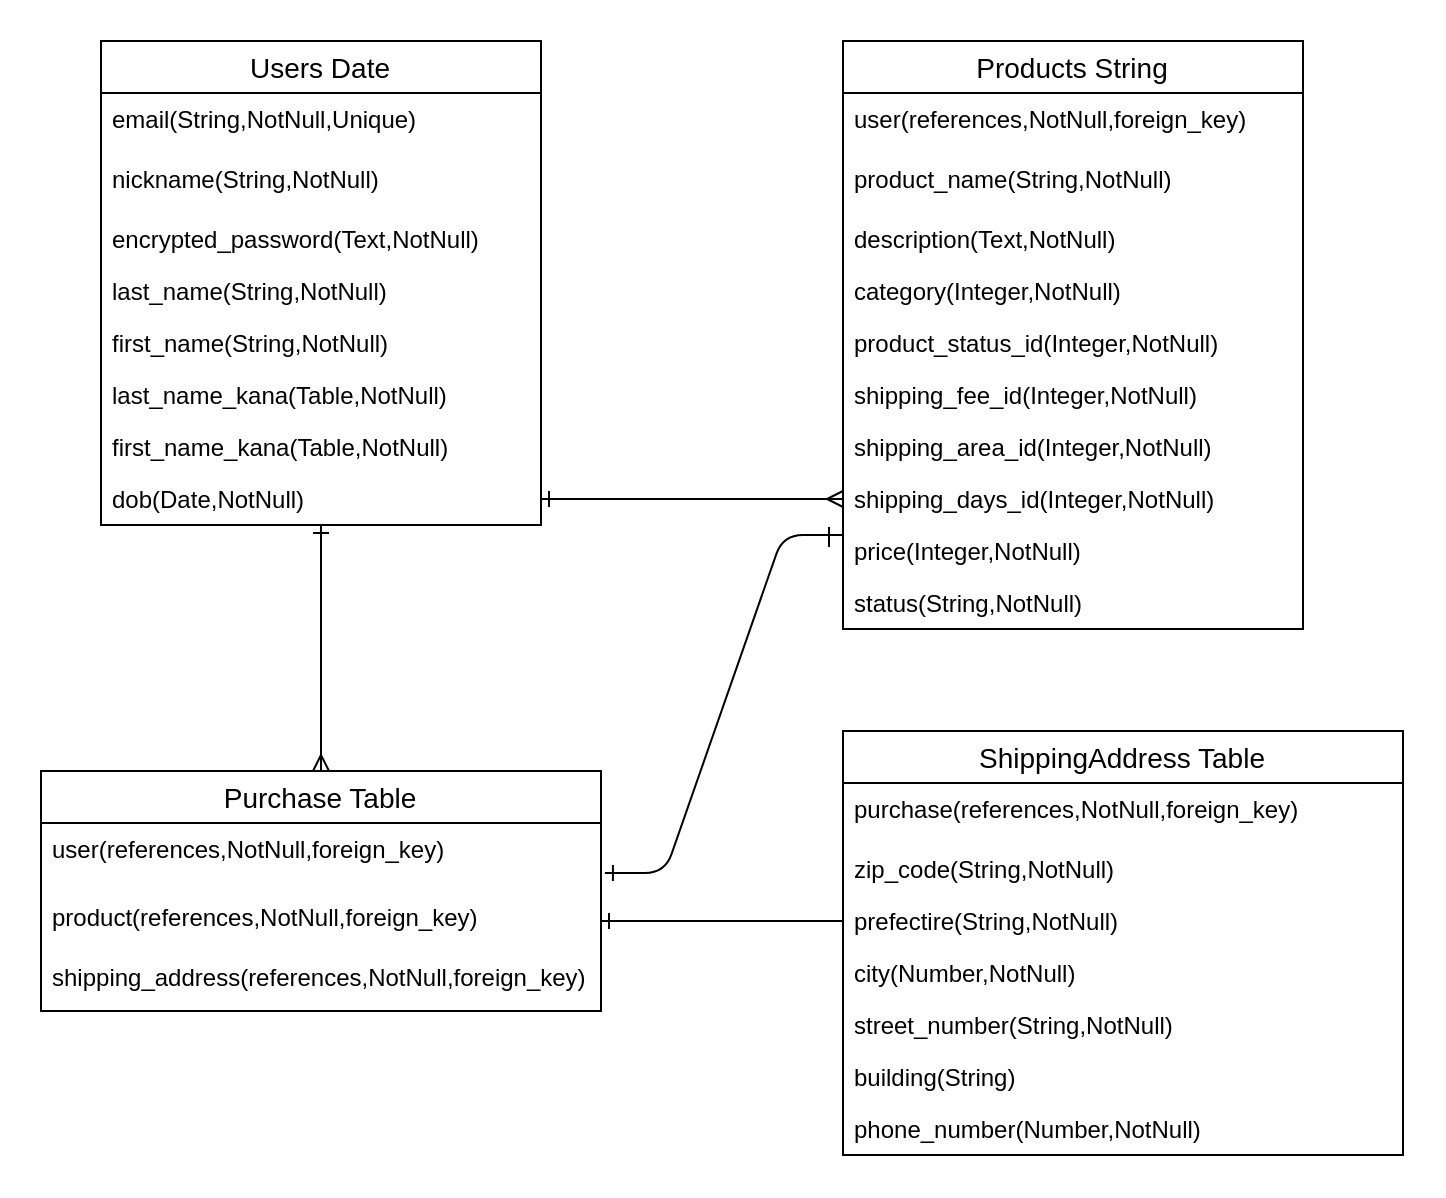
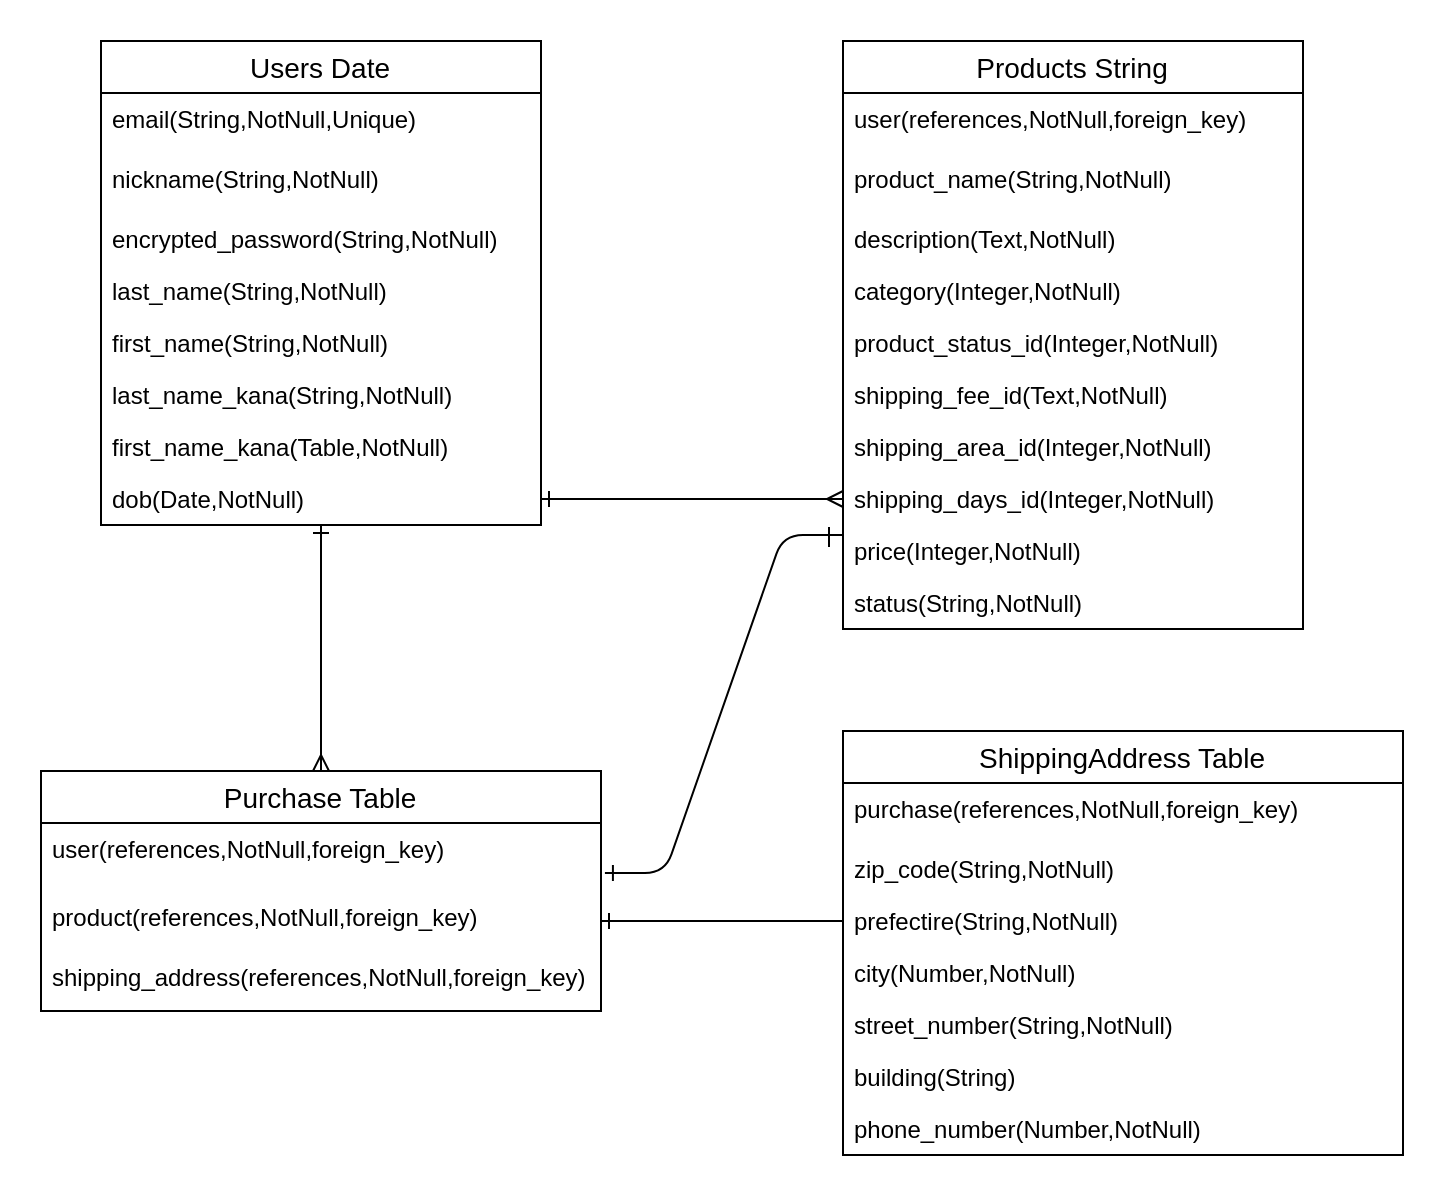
node "encrypted_password(Text,NotNull)": label "encrypted_password(Text,NotNull)" -> "encrypted_password(String,NotNull)"
node "last_name_kana(Table,NotNull)": label "last_name_kana(Table,NotNull)" -> "last_name_kana(String,NotNull)"
node "shipping_fee_id(Integer,NotNull)": label "shipping_fee_id(Integer,NotNull)" -> "shipping_fee_id(Text,NotNull)"
